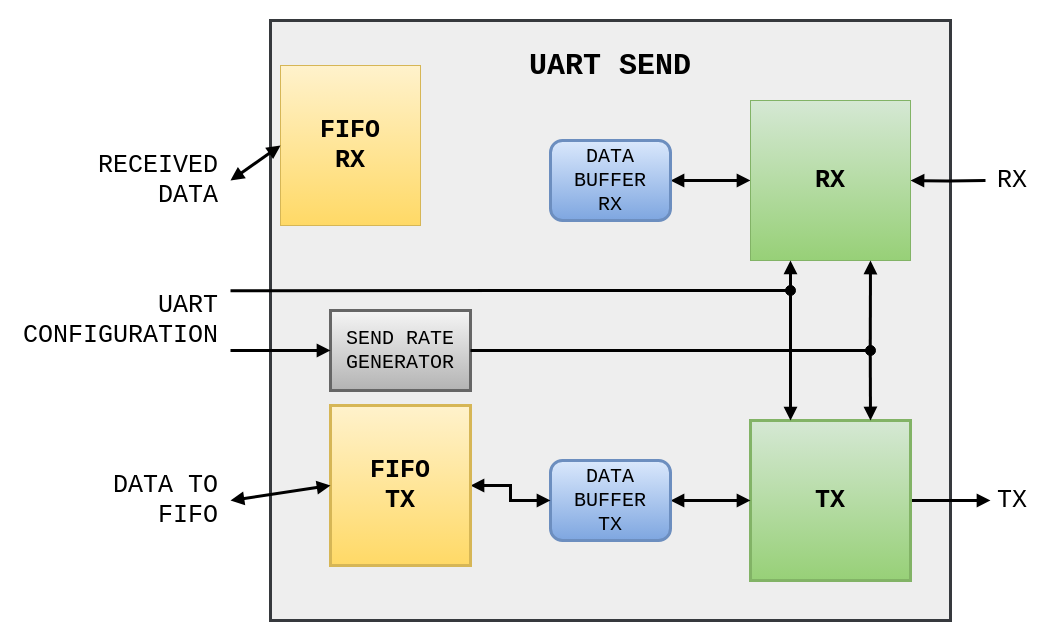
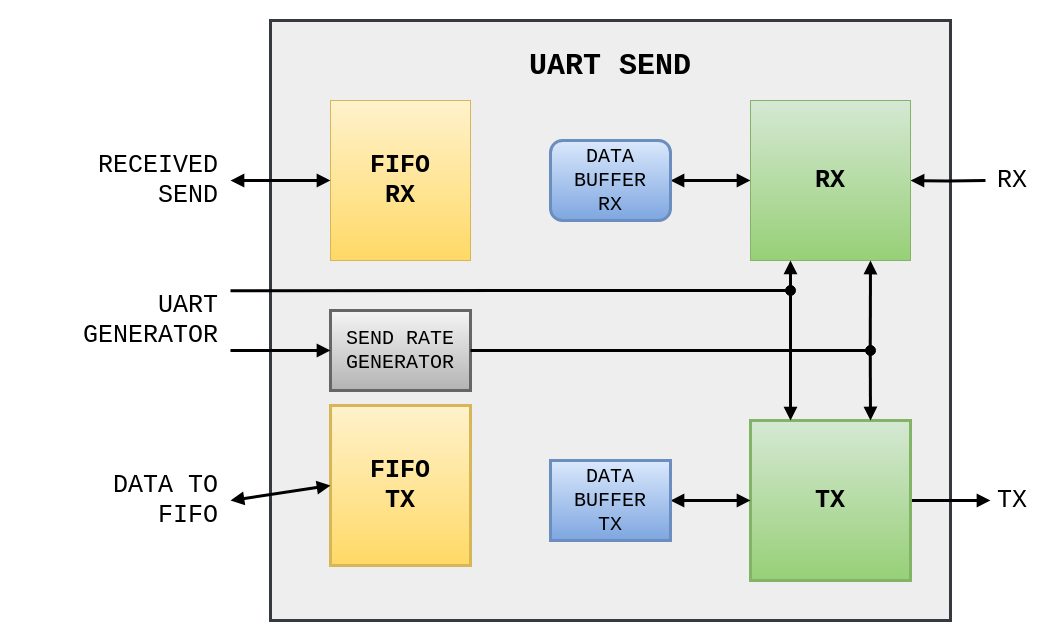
node "FIFO RX": moved (351, 146) -> (401, 181)
node "RECEIVED DATA": label "RECEIVED DATA" -> "RECEIVED SEND"
node "UART CONFIGURATION": label "UART CONFIGURATION" -> "UART GENERATOR"
edge "FIFO TX" -- "DATA BUFFER TX": removed
node "DATA BUFFER TX": shape rounded rectangle -> rectangle
